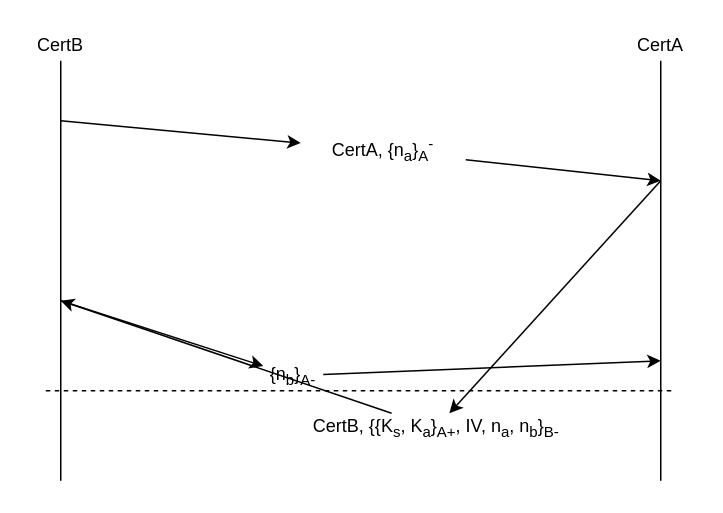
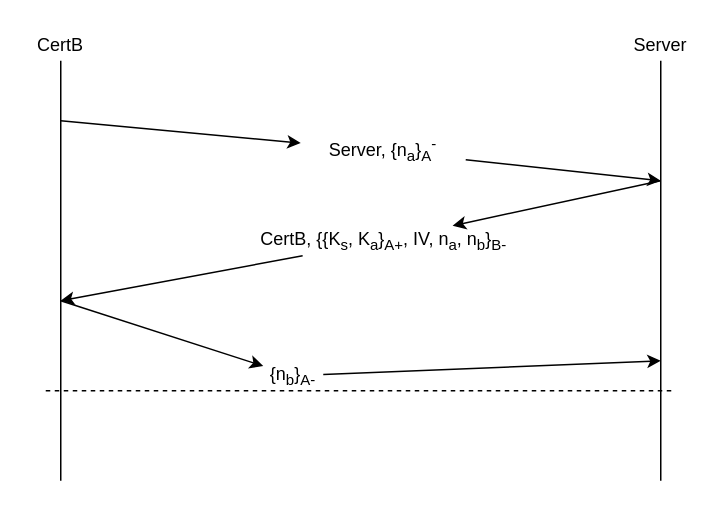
node "CertA": label "CertA" -> "Server"
node "CertA, {na}A-": label "CertA, {na}A-" -> "Server, {na}A-"
node "CertB, {{Ks, Ka}A+, IV, na, nb}B-": moved (436, 428) -> (383, 241)
